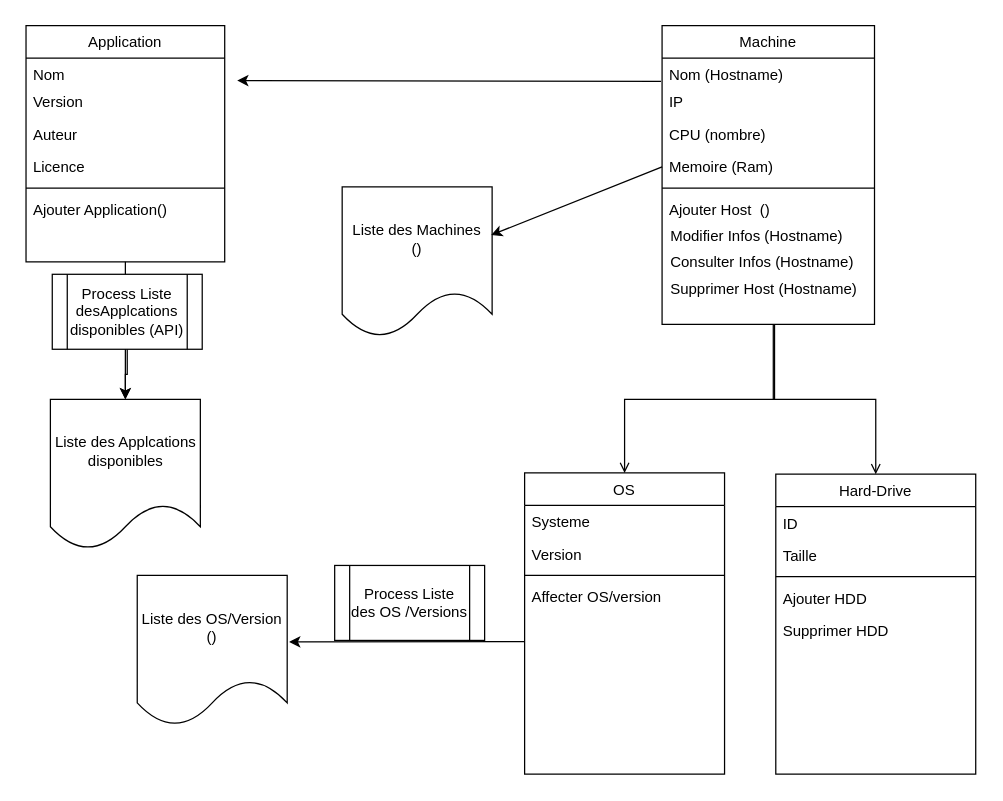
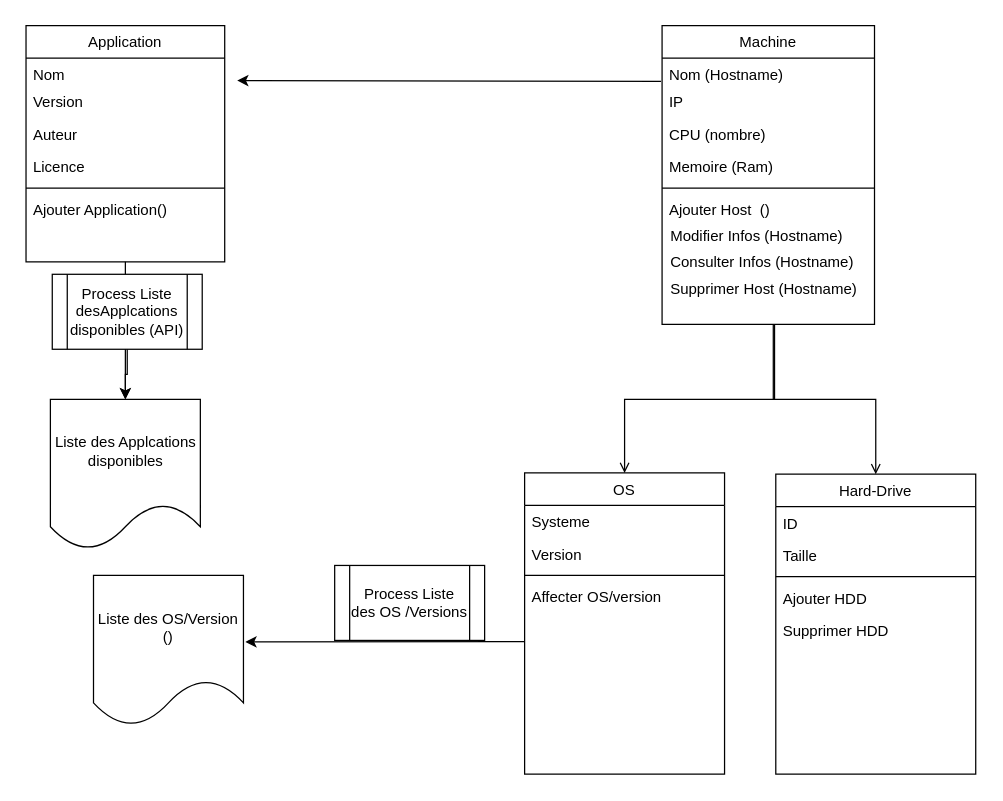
edge "Memoire (Ram)" -> "Liste des Machines ()": removed
node "Liste des Machines ()": removed
node "Liste des OS/Version ()": moved (212, 651) -> (168, 651)
